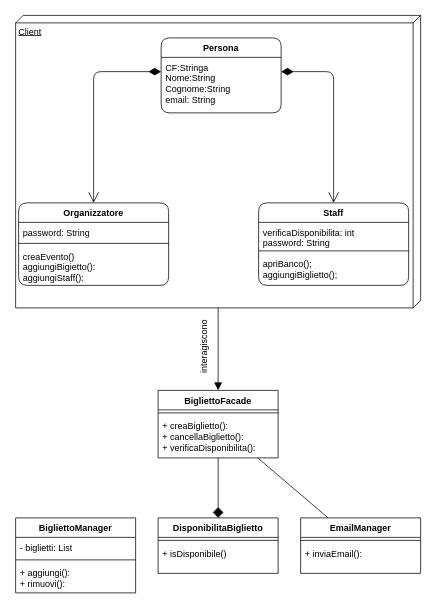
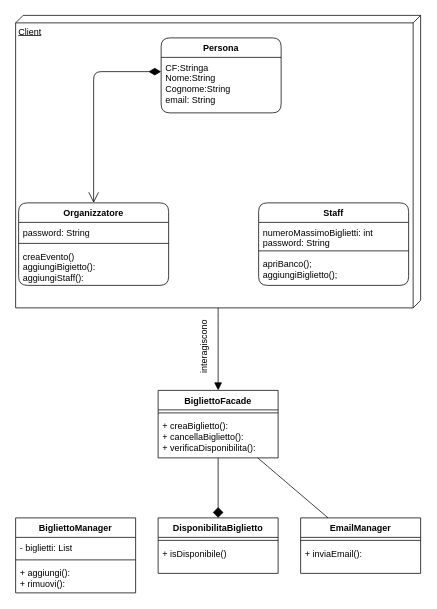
edge "Persona" -- "Staff": removed
node "verificaDisponibilita: int password: String": label "verificaDisponibilita: int password: String" -> "numeroMassimoBiglietti: int password: String"
